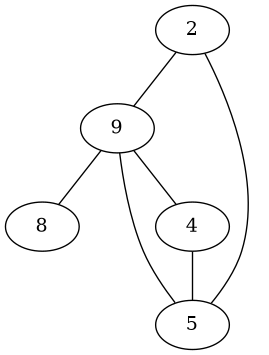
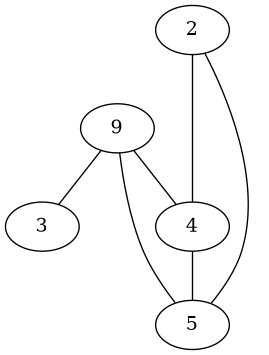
edge "2" -- "9": now "2" -- "4"
node "8": label "8" -> "3"
